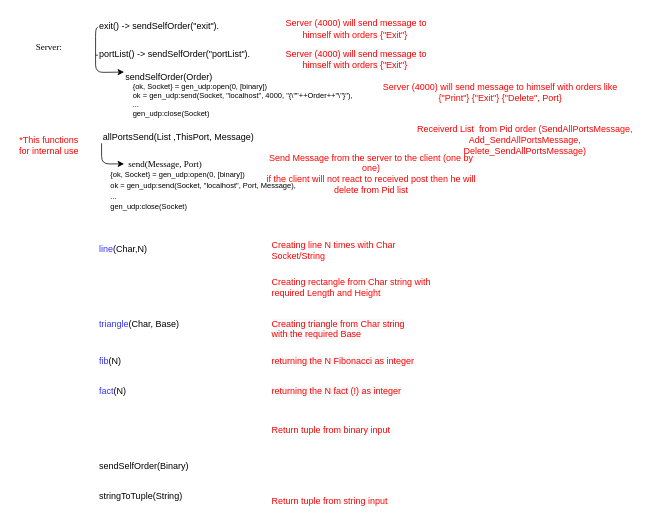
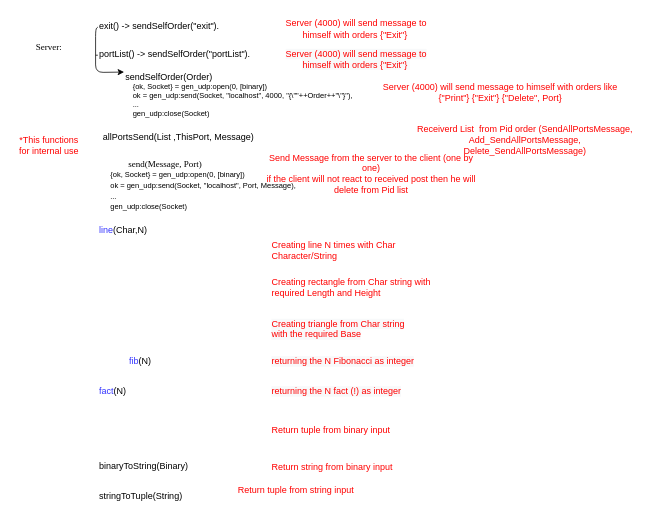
edge "allPortsSend(List ,ThisPort, Message)" -> "send(Message, Port)": removed
node "line(Char,N)": moved (132, 250) -> (132, 231)
node "Creating line N times with Char Socket/String": label "Creating line N times with Char Socket/String" -> "Creating line N times with Char Character/String"
node "triangle(Char, Base)": removed
node "fib(N)": moved (150, 363) -> (180, 363)
node "sendSelfOrder(Binary)": label "sendSelfOrder(Binary)" -> "binaryToString(Binary)"
node "Return string from binary input": added
node "Return tuple from string input": moved (345, 501) -> (312, 490)
